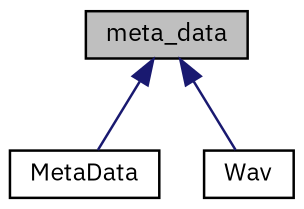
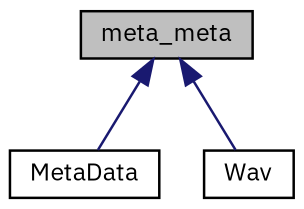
node "meta_data": label "meta_data" -> "meta_meta"
